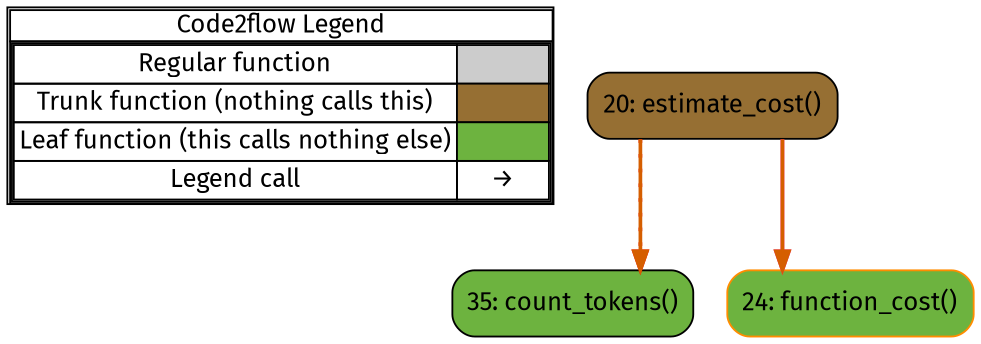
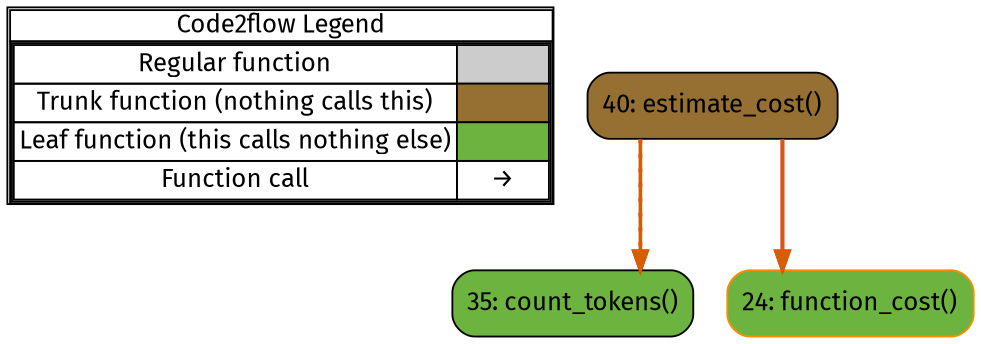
node "20: estimate_cost()": label "20: estimate_cost()" -> "40: estimate_cost()"
node "Code2flow Legend": text "Legend call" -> "Function call"
